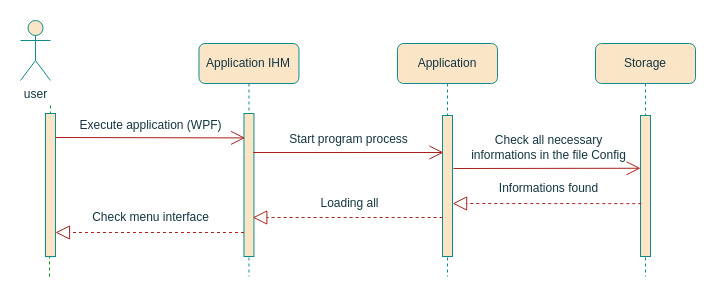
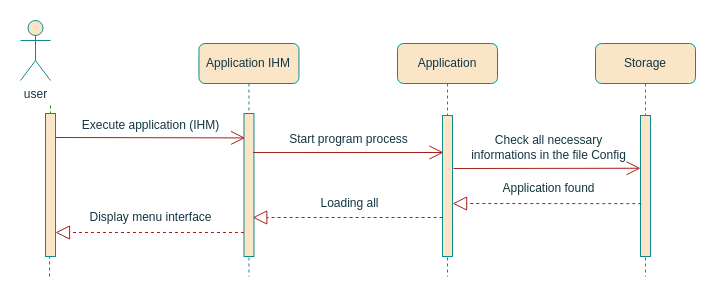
node "Execute application (WPF)": label "Execute application (WPF)" -> "Execute application (IHM)"
node "Informations found": label "Informations found" -> "Application found"
node "Check menu interface": label "Check menu interface" -> "Display menu interface"
